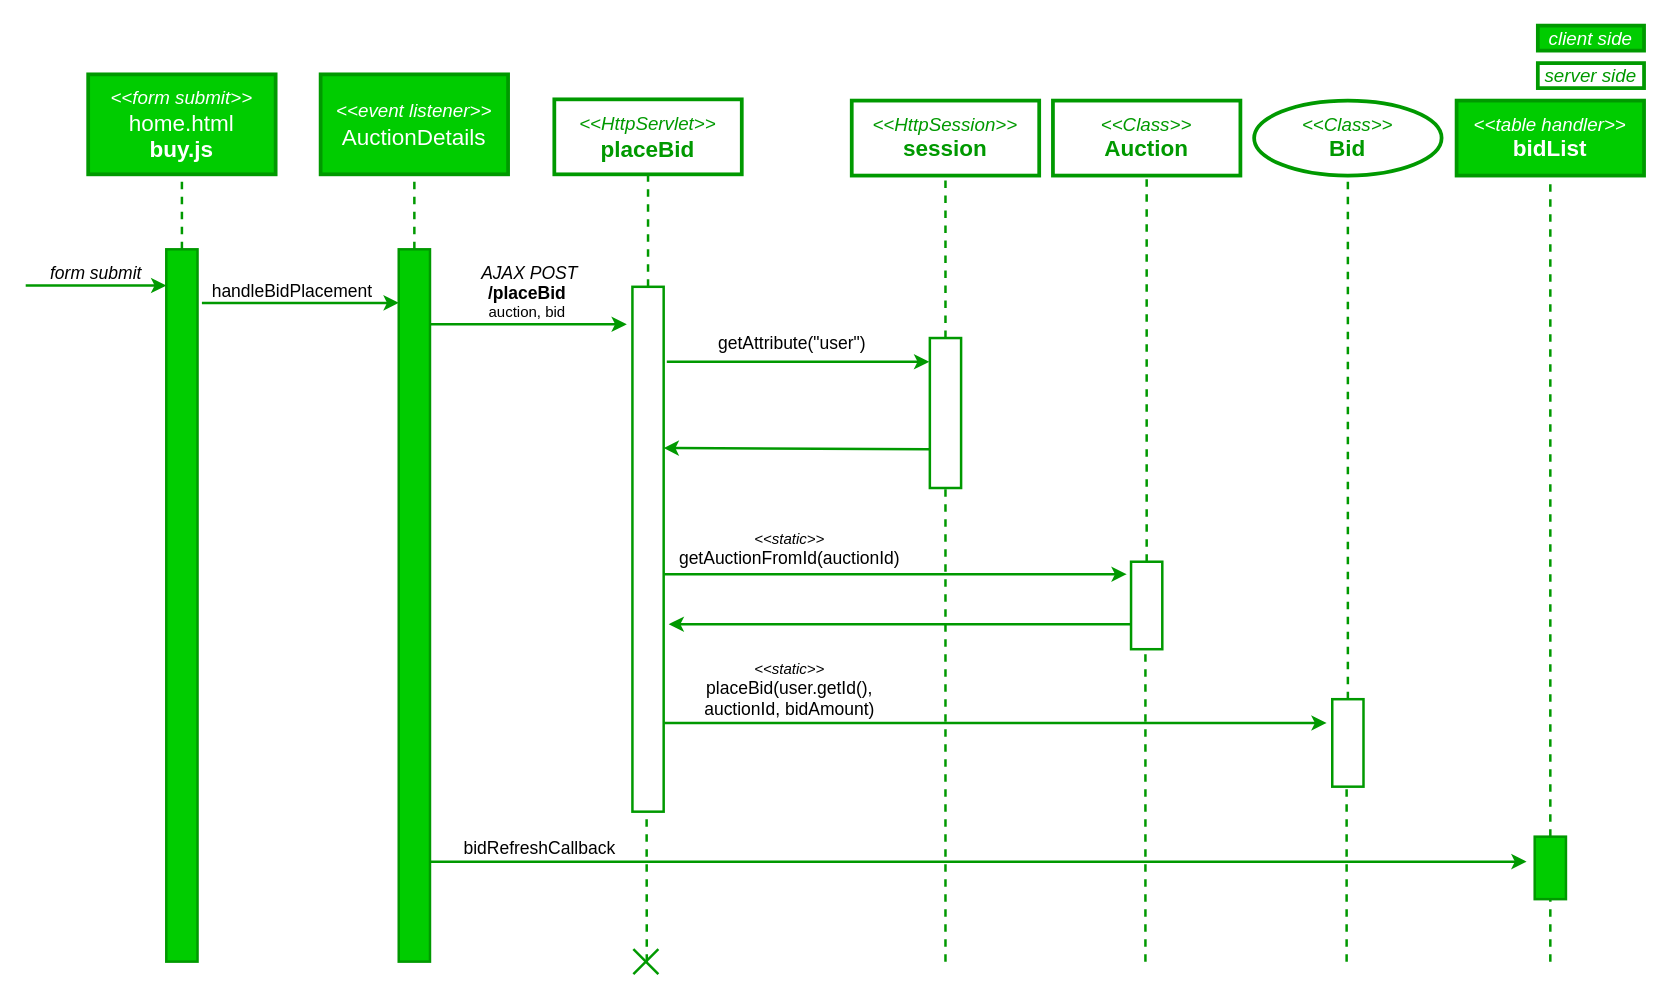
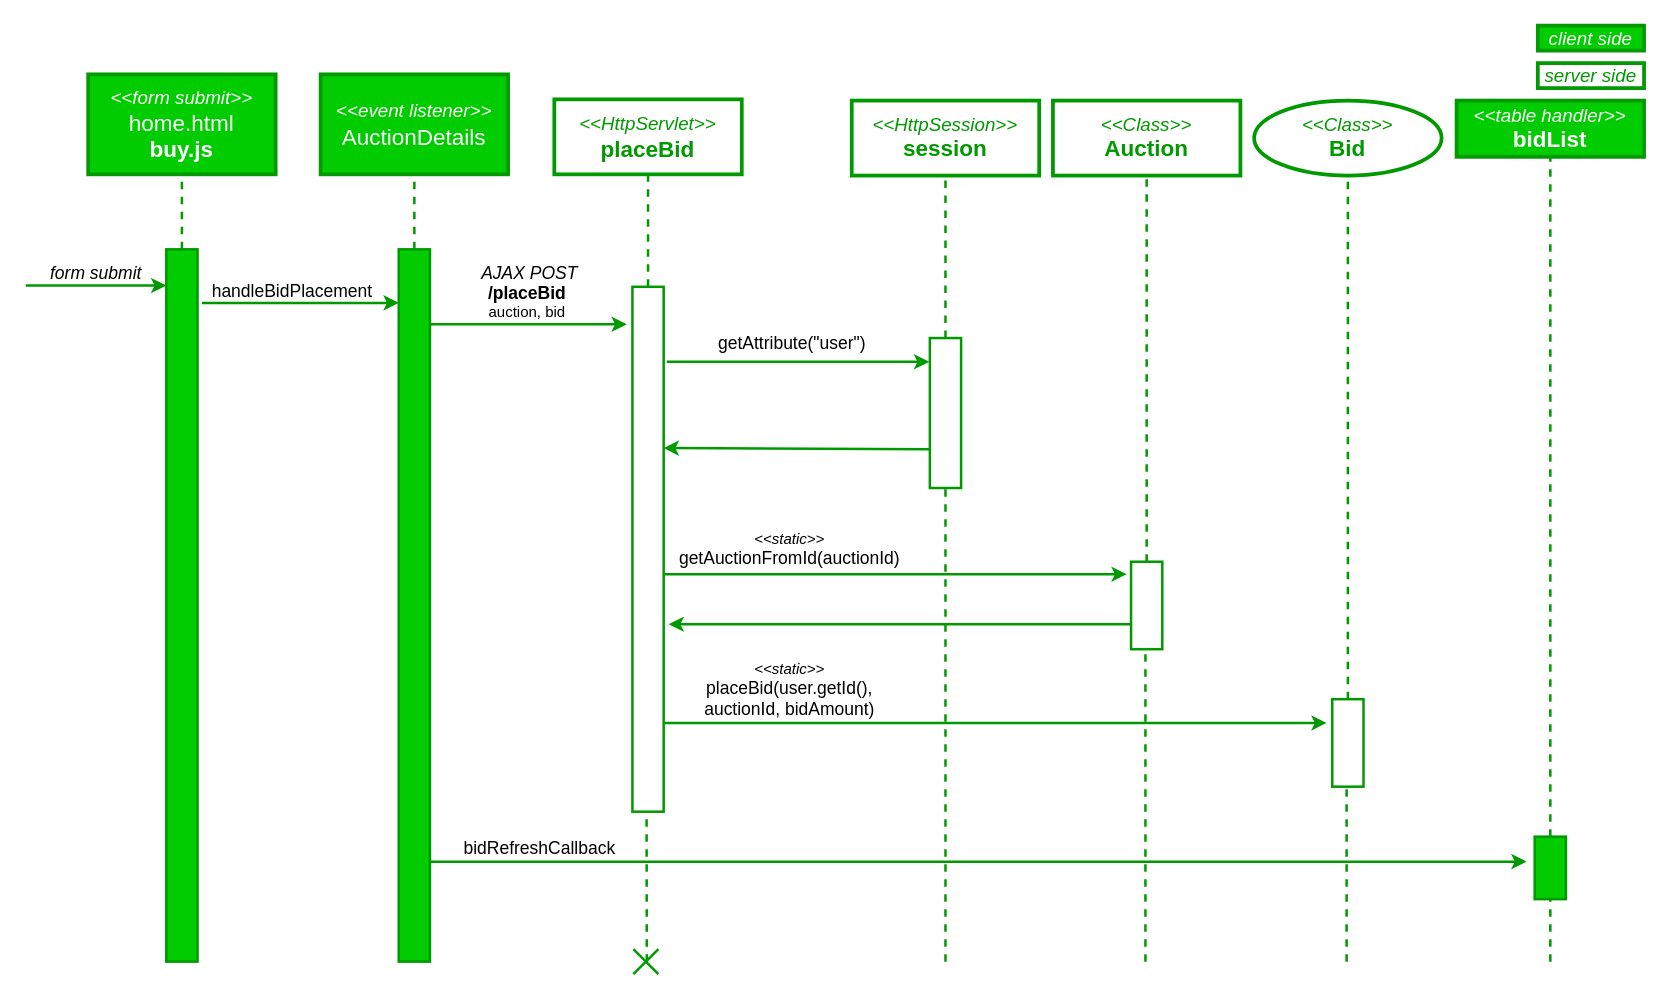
node "<<table handler>> bidList": size 188x75 -> 188x56
